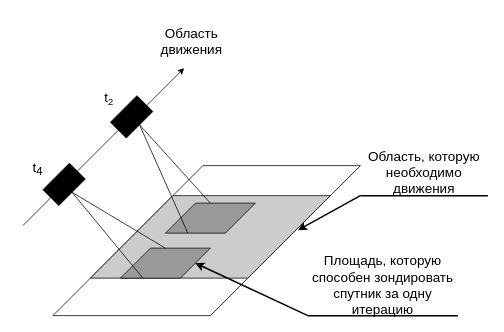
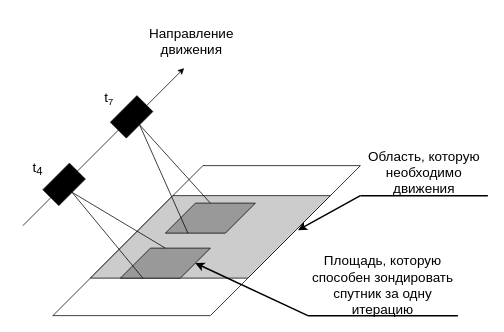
node "Область движения": label "Область движения" -> "Направление движения"
node "t2": label "t2" -> "t7"
